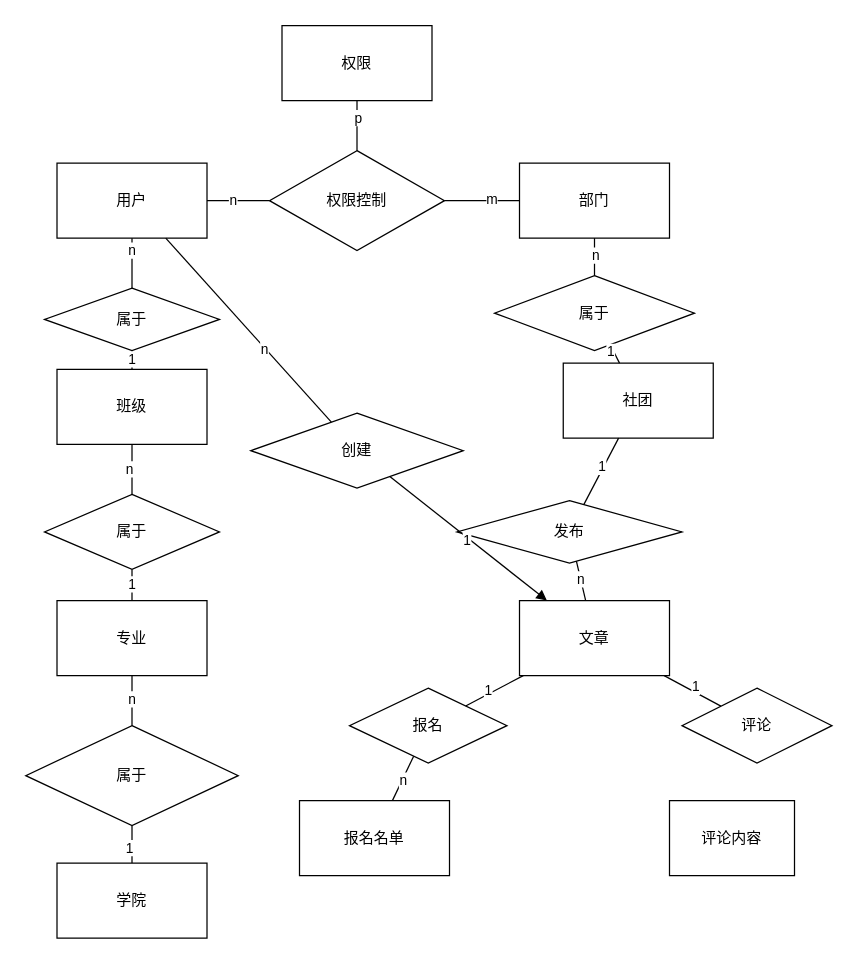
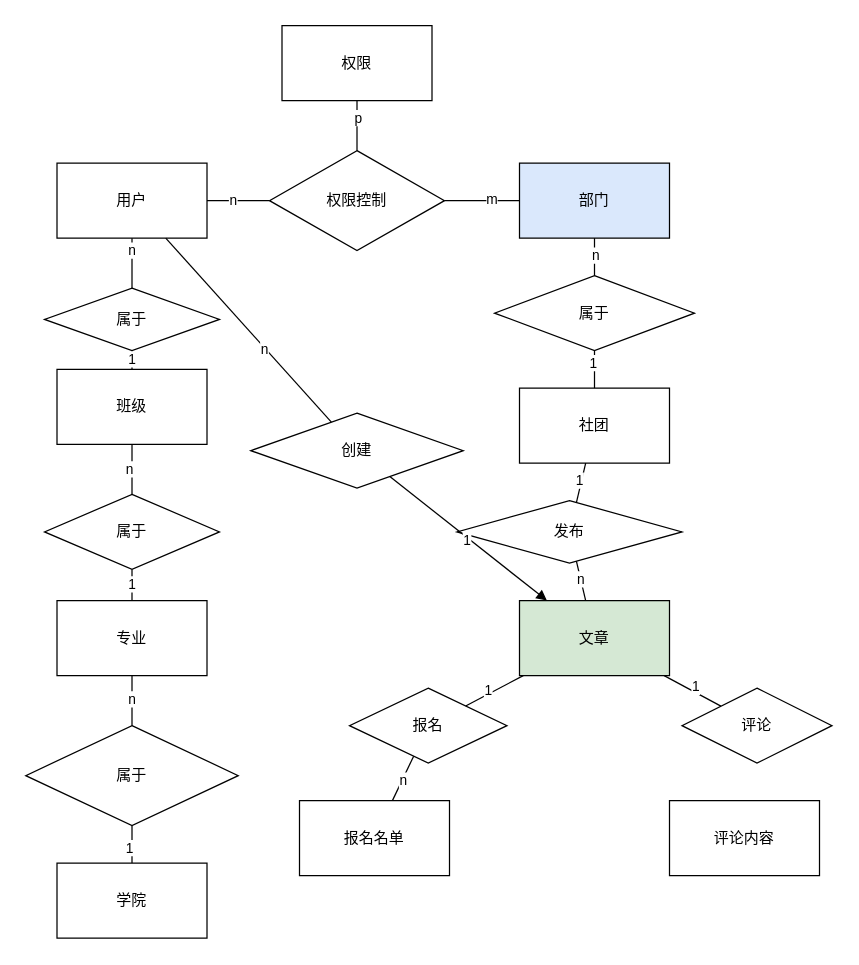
node "部门": fillcolor #ffffff -> #dae8fc
node "社团": moved (638, 401) -> (594, 426)
node "文章": fillcolor #ffffff -> #d5e8d4
node "评论内容": size 125x75 -> 150x75
